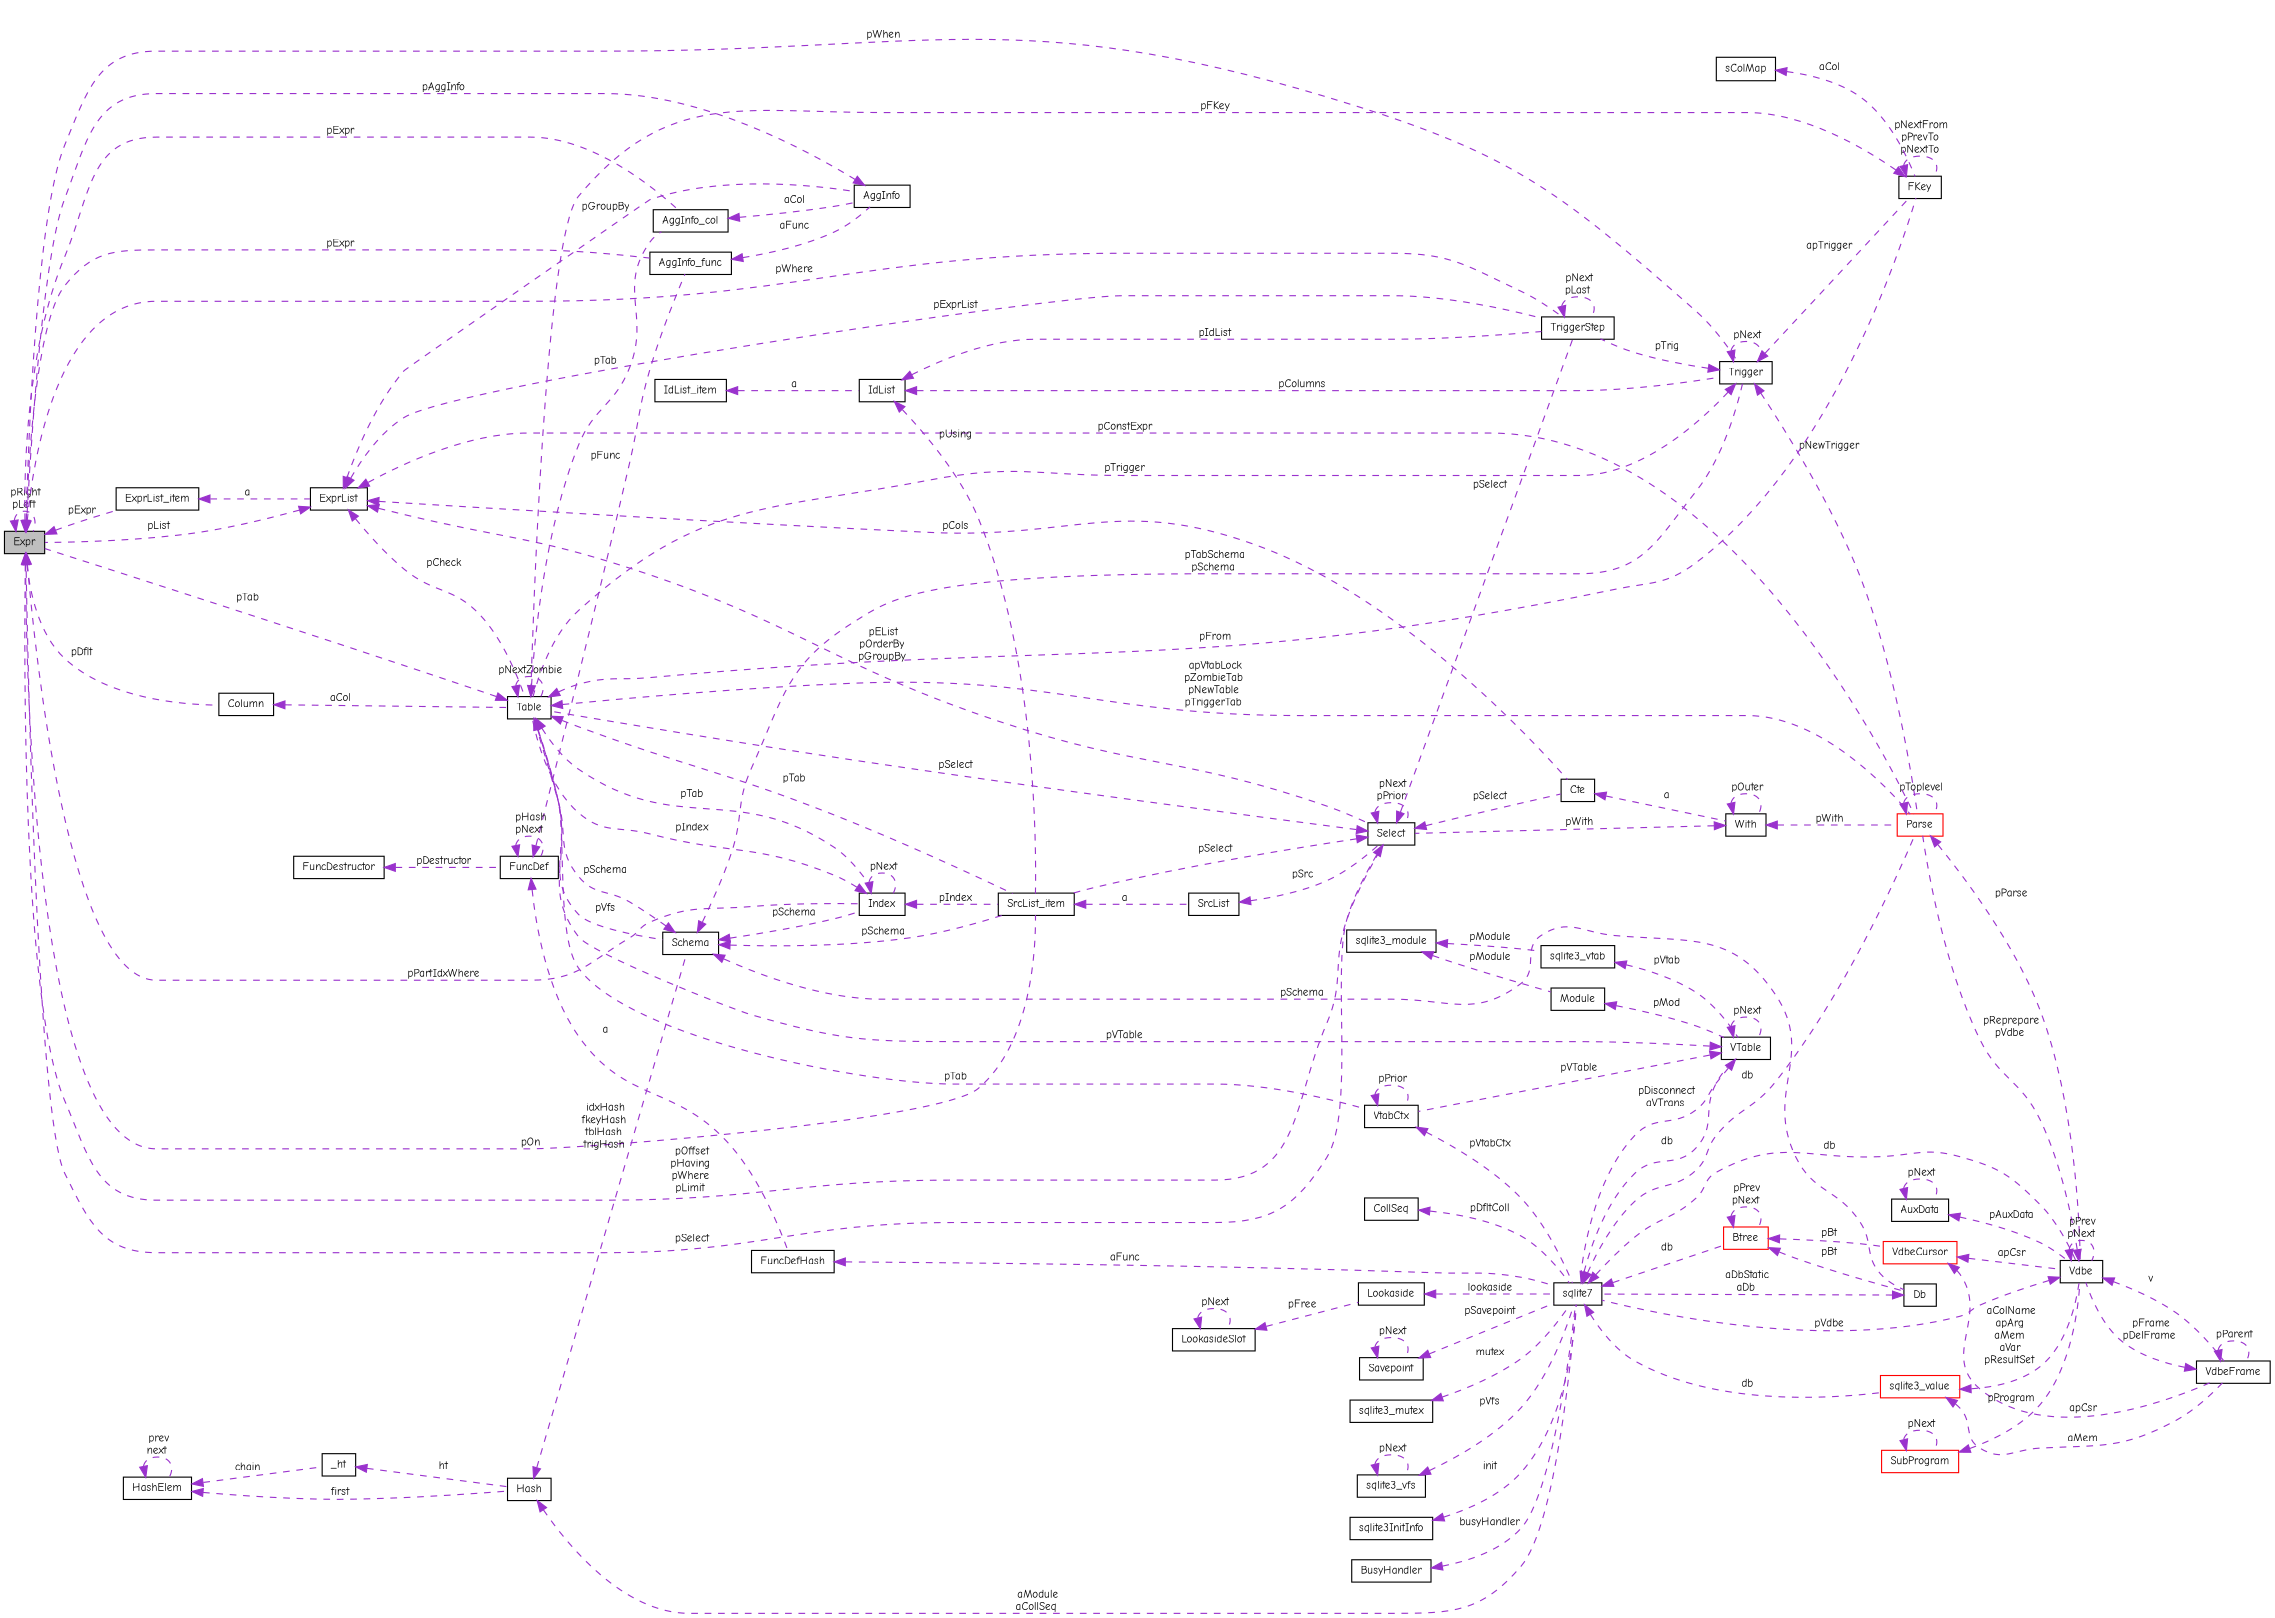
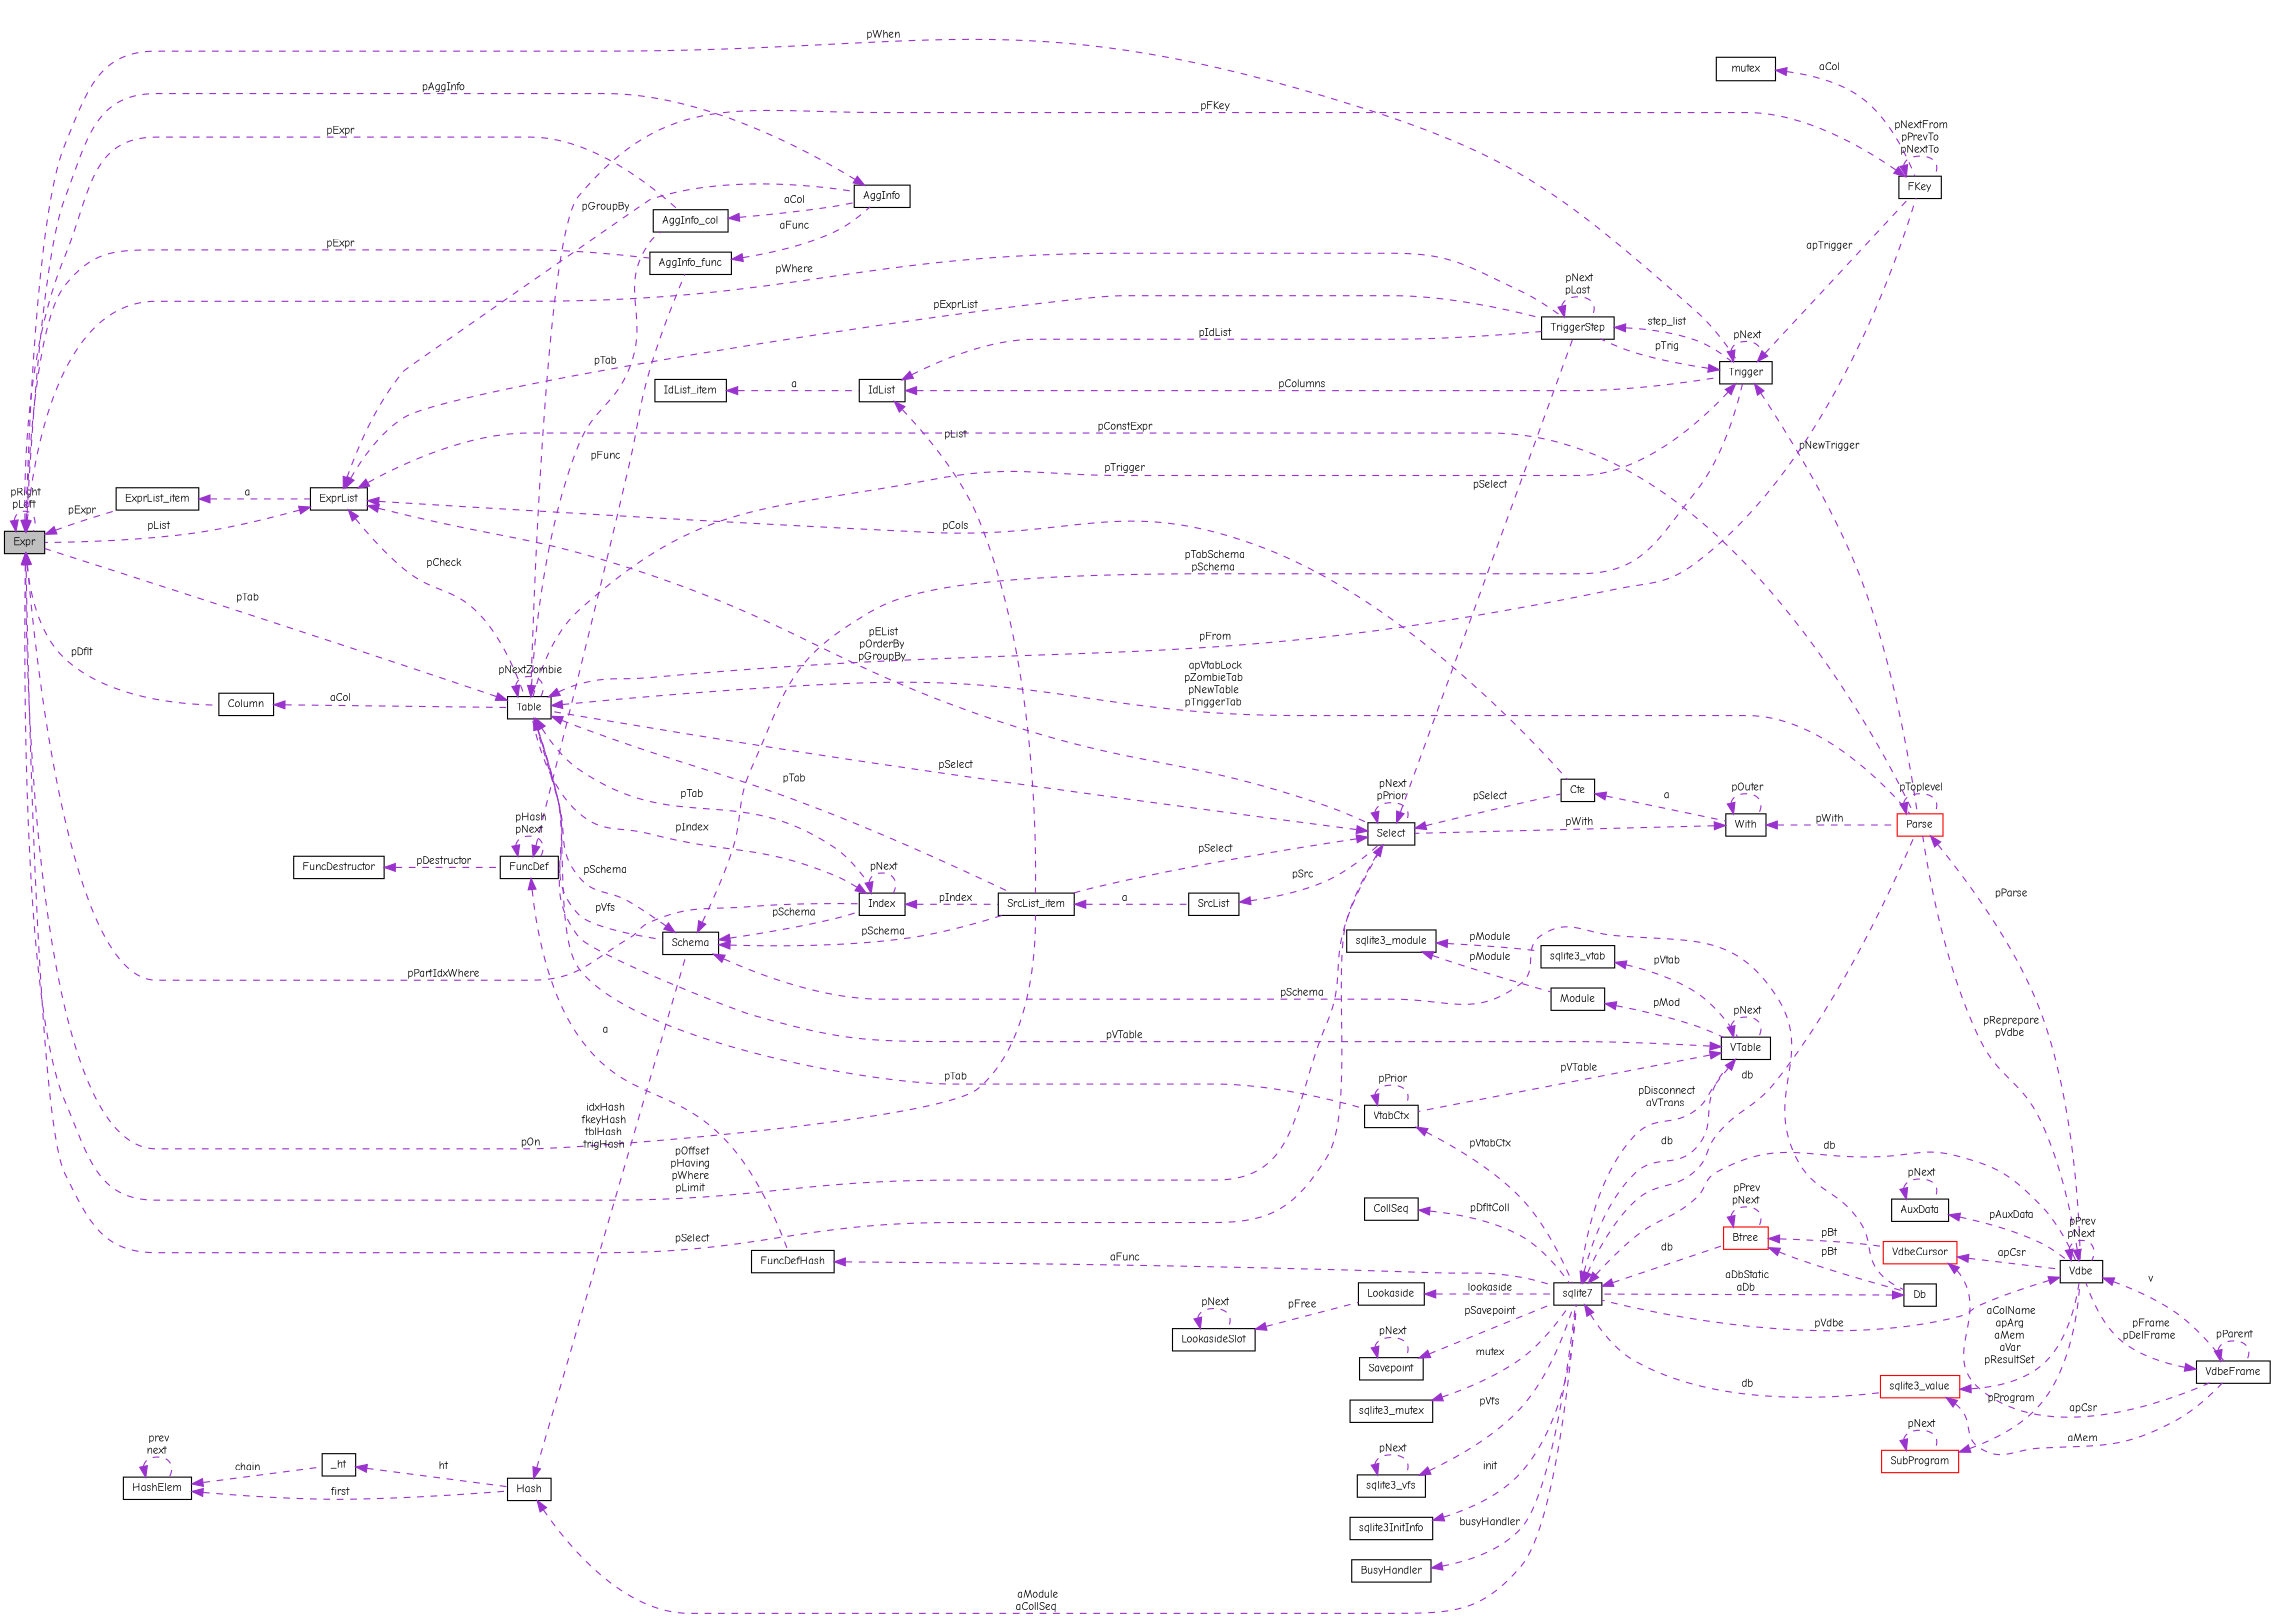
node "sColMap": label "sColMap" -> "mutex"
edge "Trigger" -> "TriggerStep": added, label "step_list"
edge "SrcList_item" -> "IdList": label " pUsing" -> " pList"
